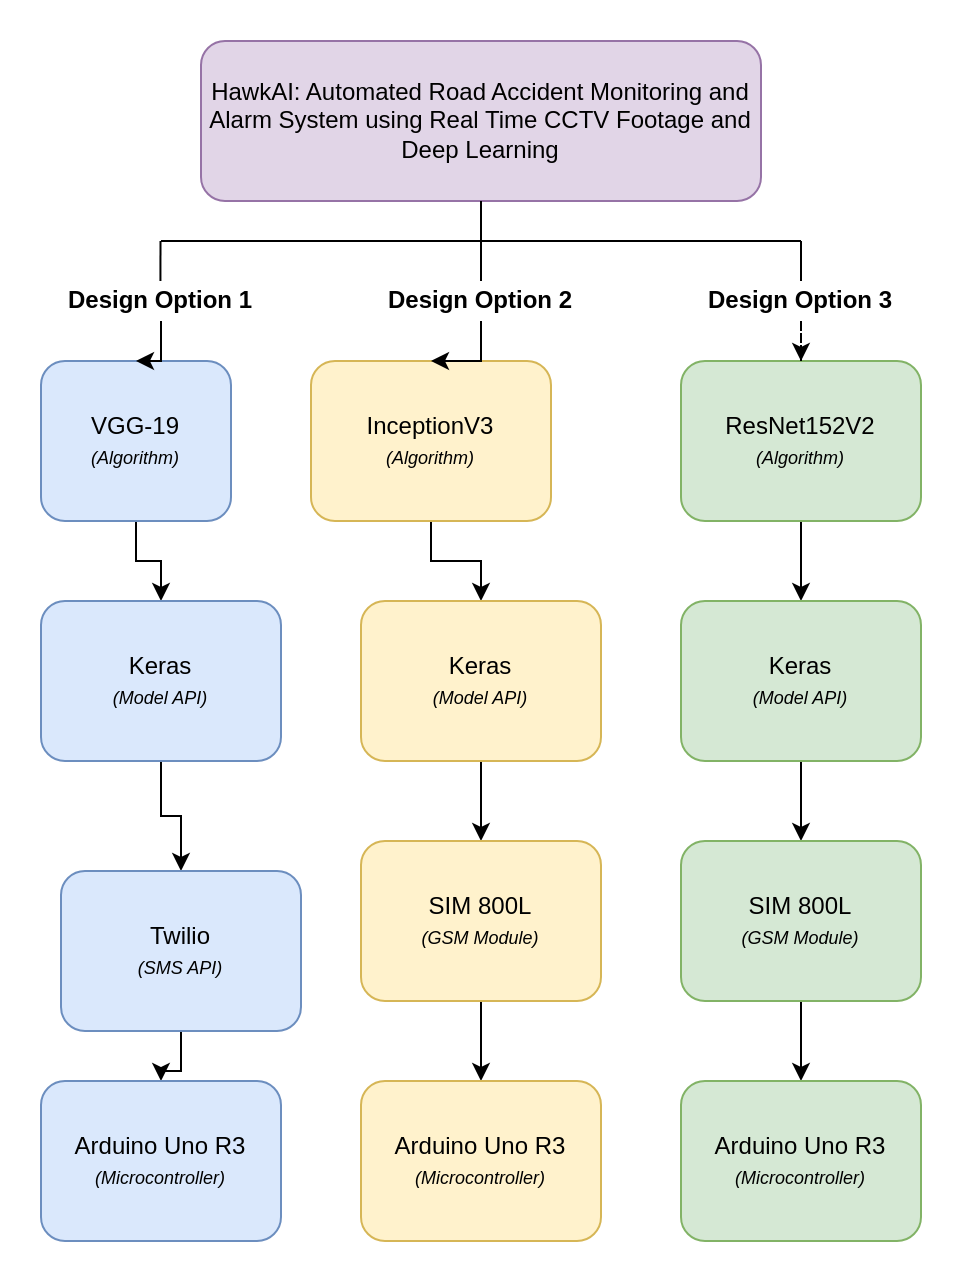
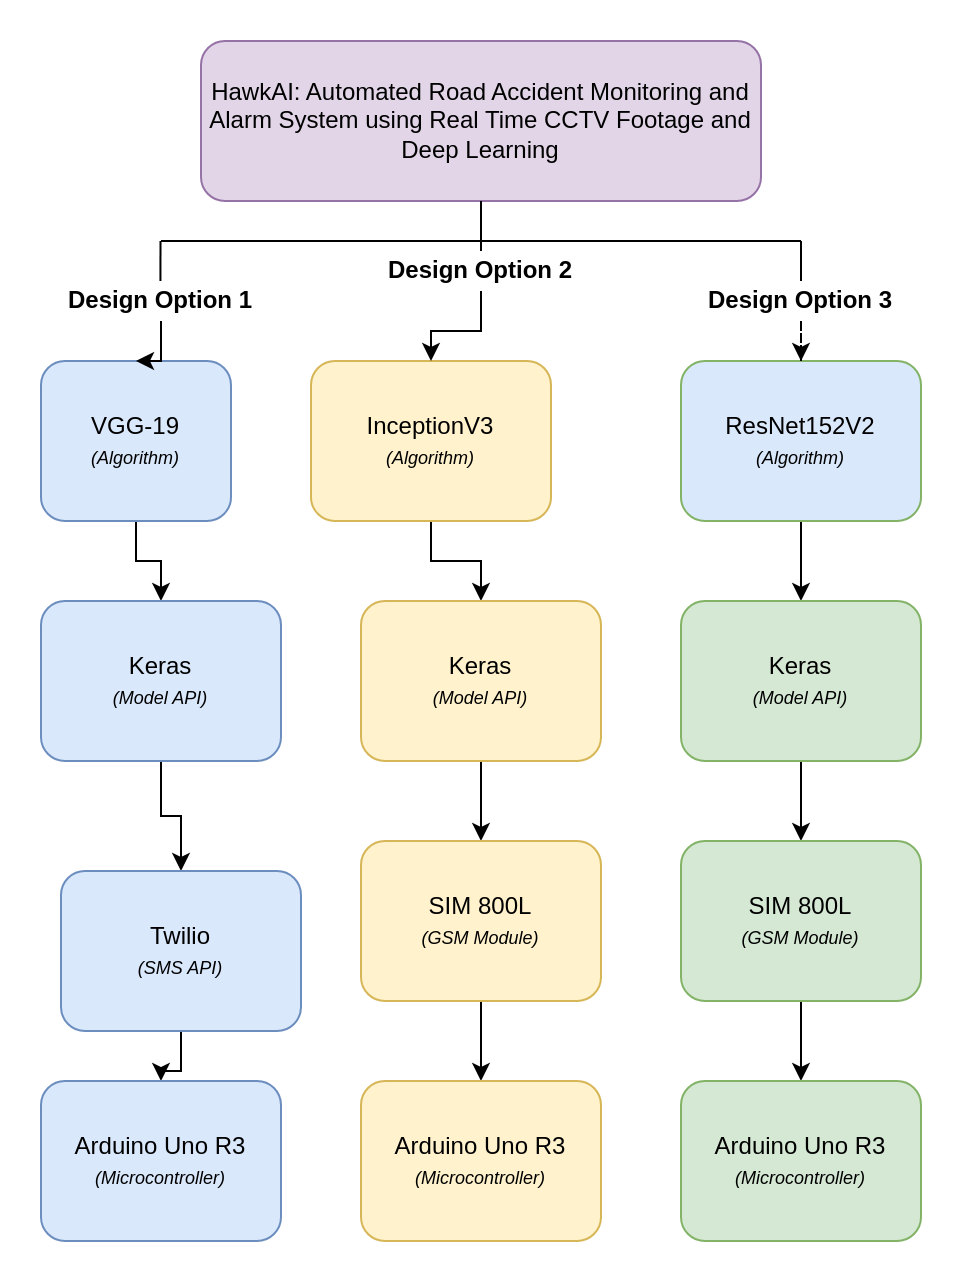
node "Design Option 2": moved (481, 301) -> (481, 271)
node "ResNet152V2 (Algorithm)": fillcolor #d5e8d4 -> #dae8fc
